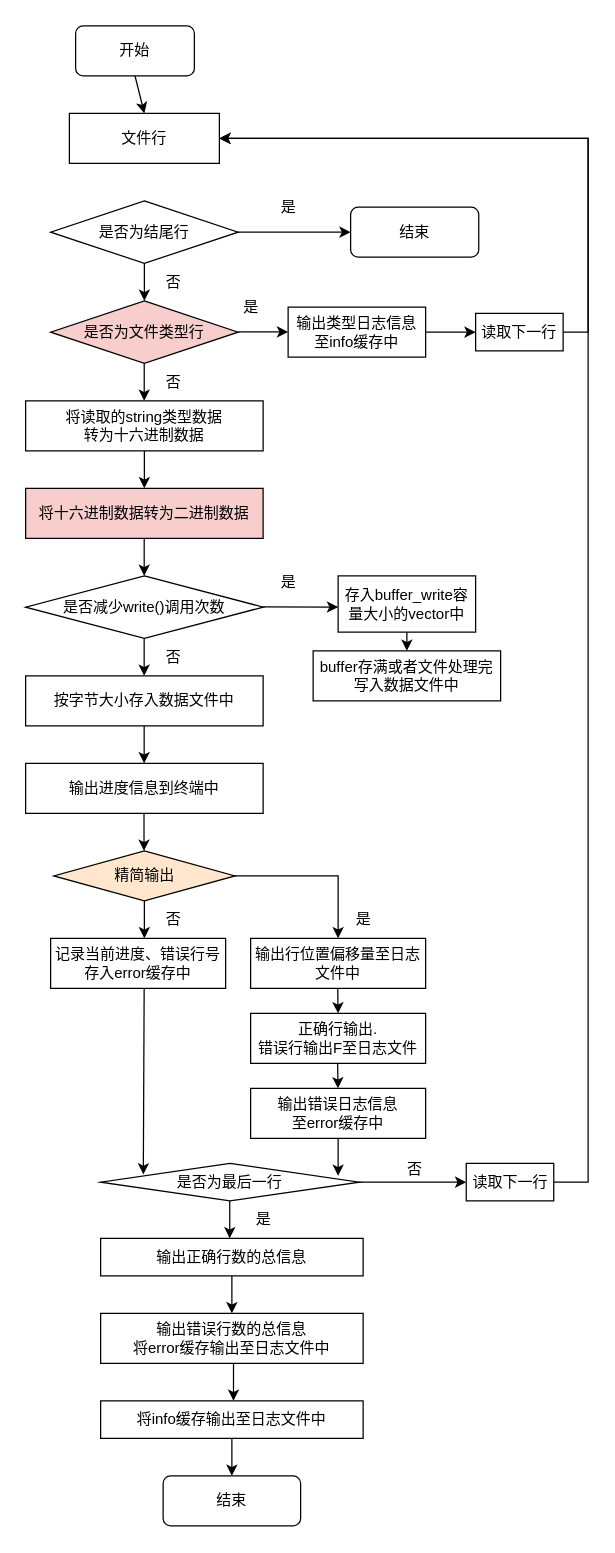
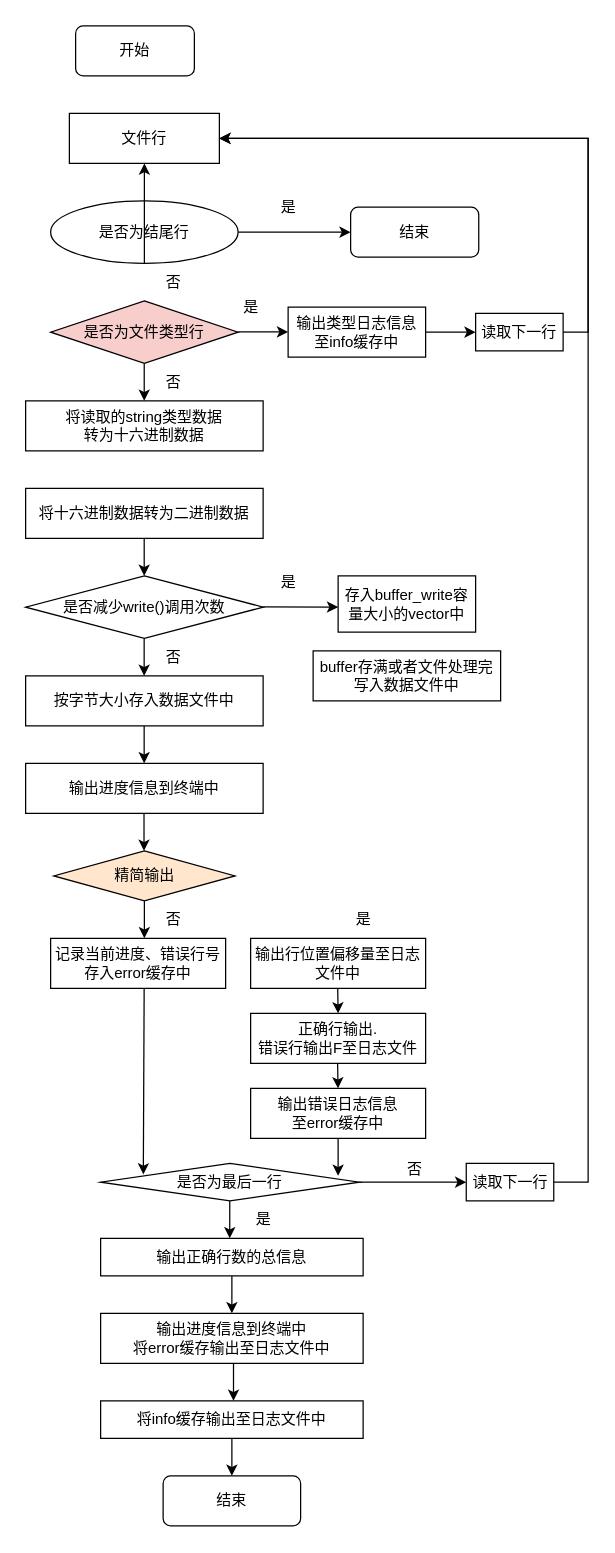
edge "开始" -> "文件行": removed
node "是否为结尾行": shape diamond -> ellipse
edge "是否为结尾行" -> "是否为文件类型行": now "是否为结尾行" -> "文件行"
edge "将读取的string类型数据 转为十六进制数据" -> "将十六进制数据转为二进制数据": removed
node "将十六进制数据转为二进制数据": fillcolor #f8cecc -> #ffffff
edge "存入buffer_write容量大小的vector中" -> "buffer存满或者文件处理完写入数据文件中": removed
edge "精简输出" -> "输出行位置偏移量至日志文件中": removed
node "输出错误行数的总信息 将error缓存输出至日志文件中": label "输出错误行数的总信息 将error缓存输出至日志文件中" -> "输出进度信息到终端中 将error缓存输出至日志文件中"
